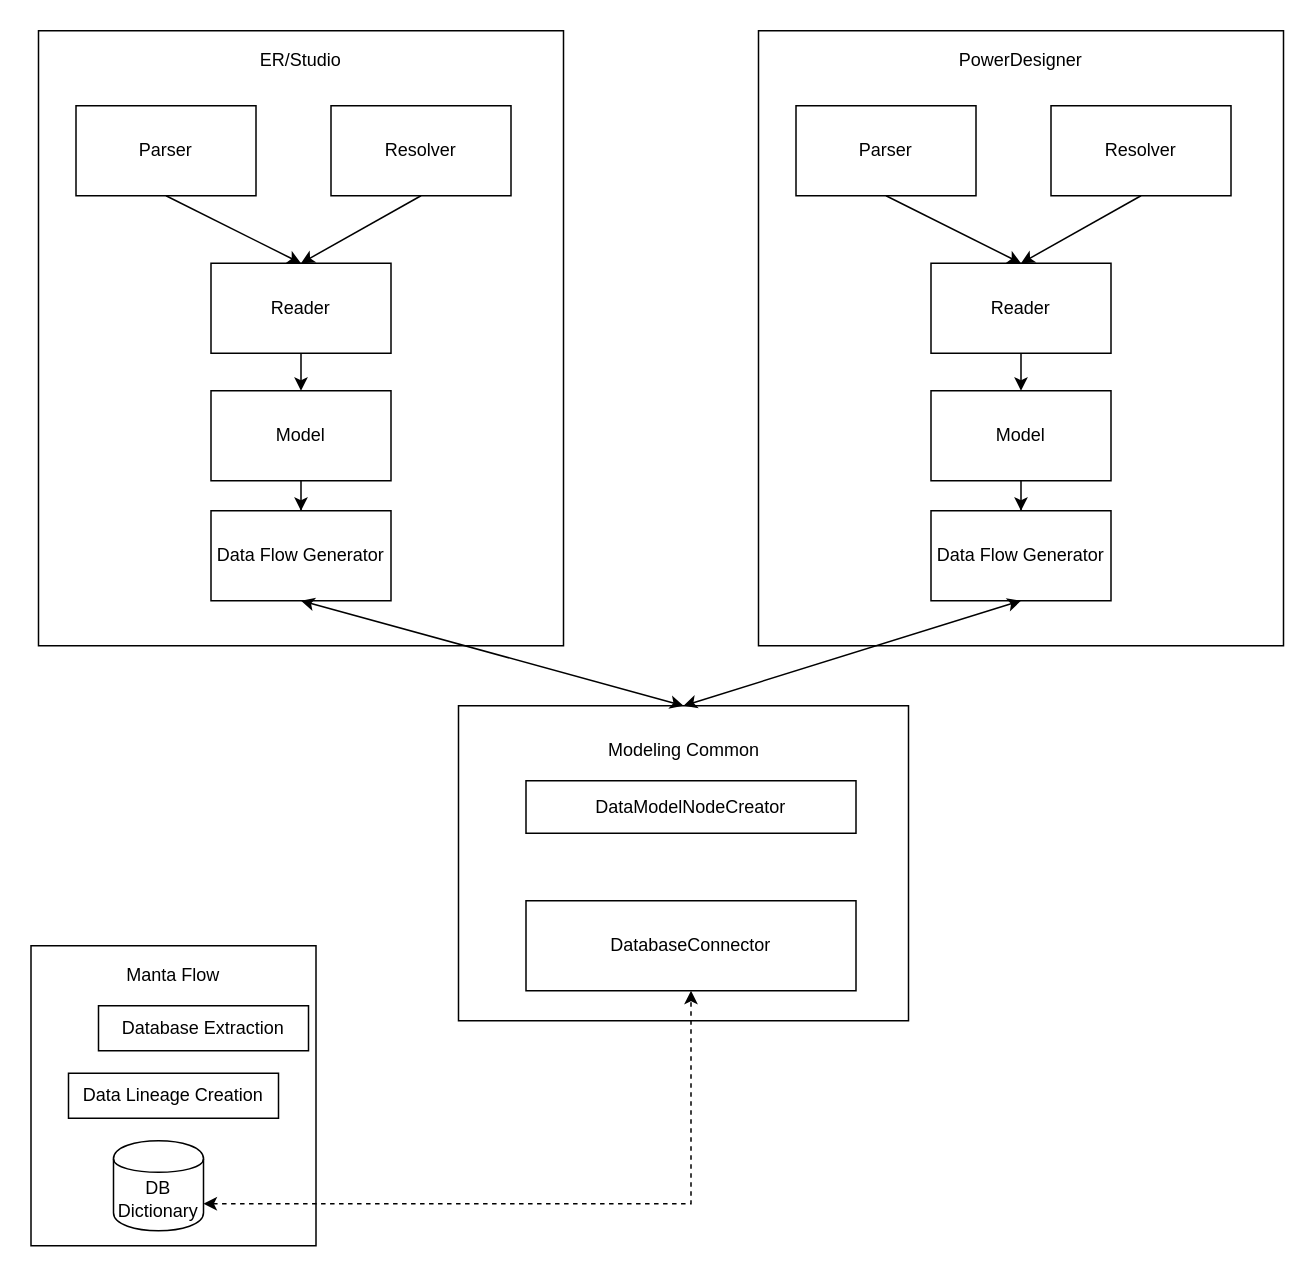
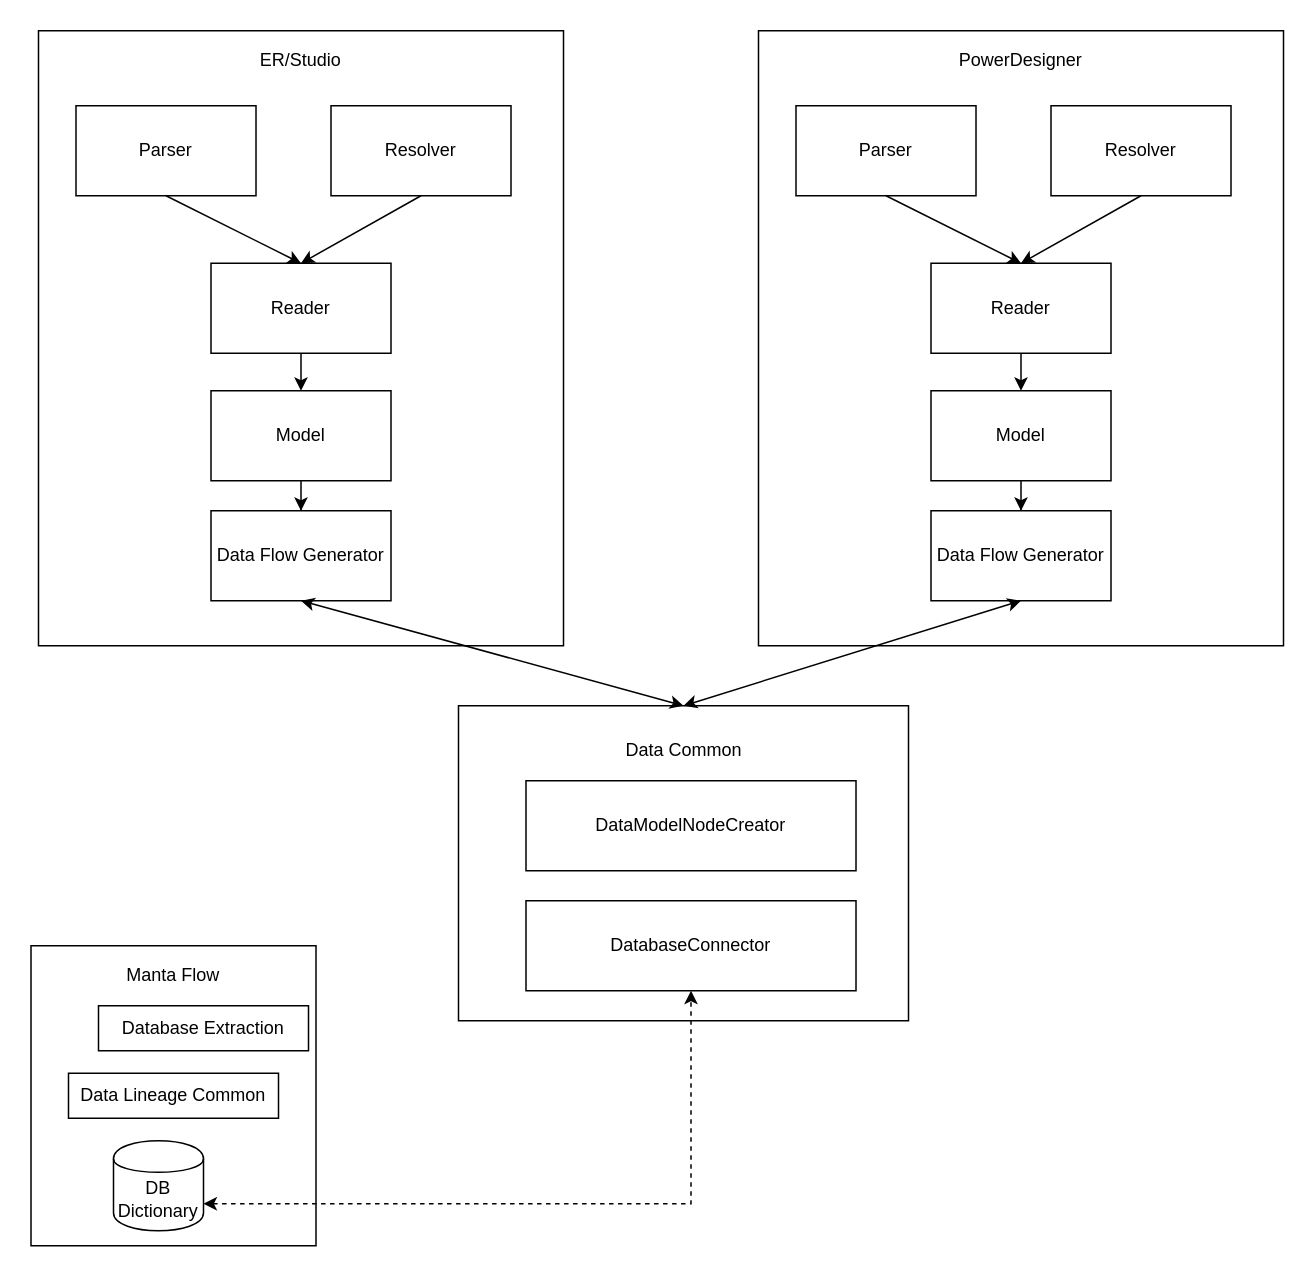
node "Modeling Common": label "Modeling Common" -> "Data Common"
node "DataModelNodeCreator": size 330x53 -> 330x90
node "Data Lineage Creation": label "Data Lineage Creation" -> "Data Lineage Common"
